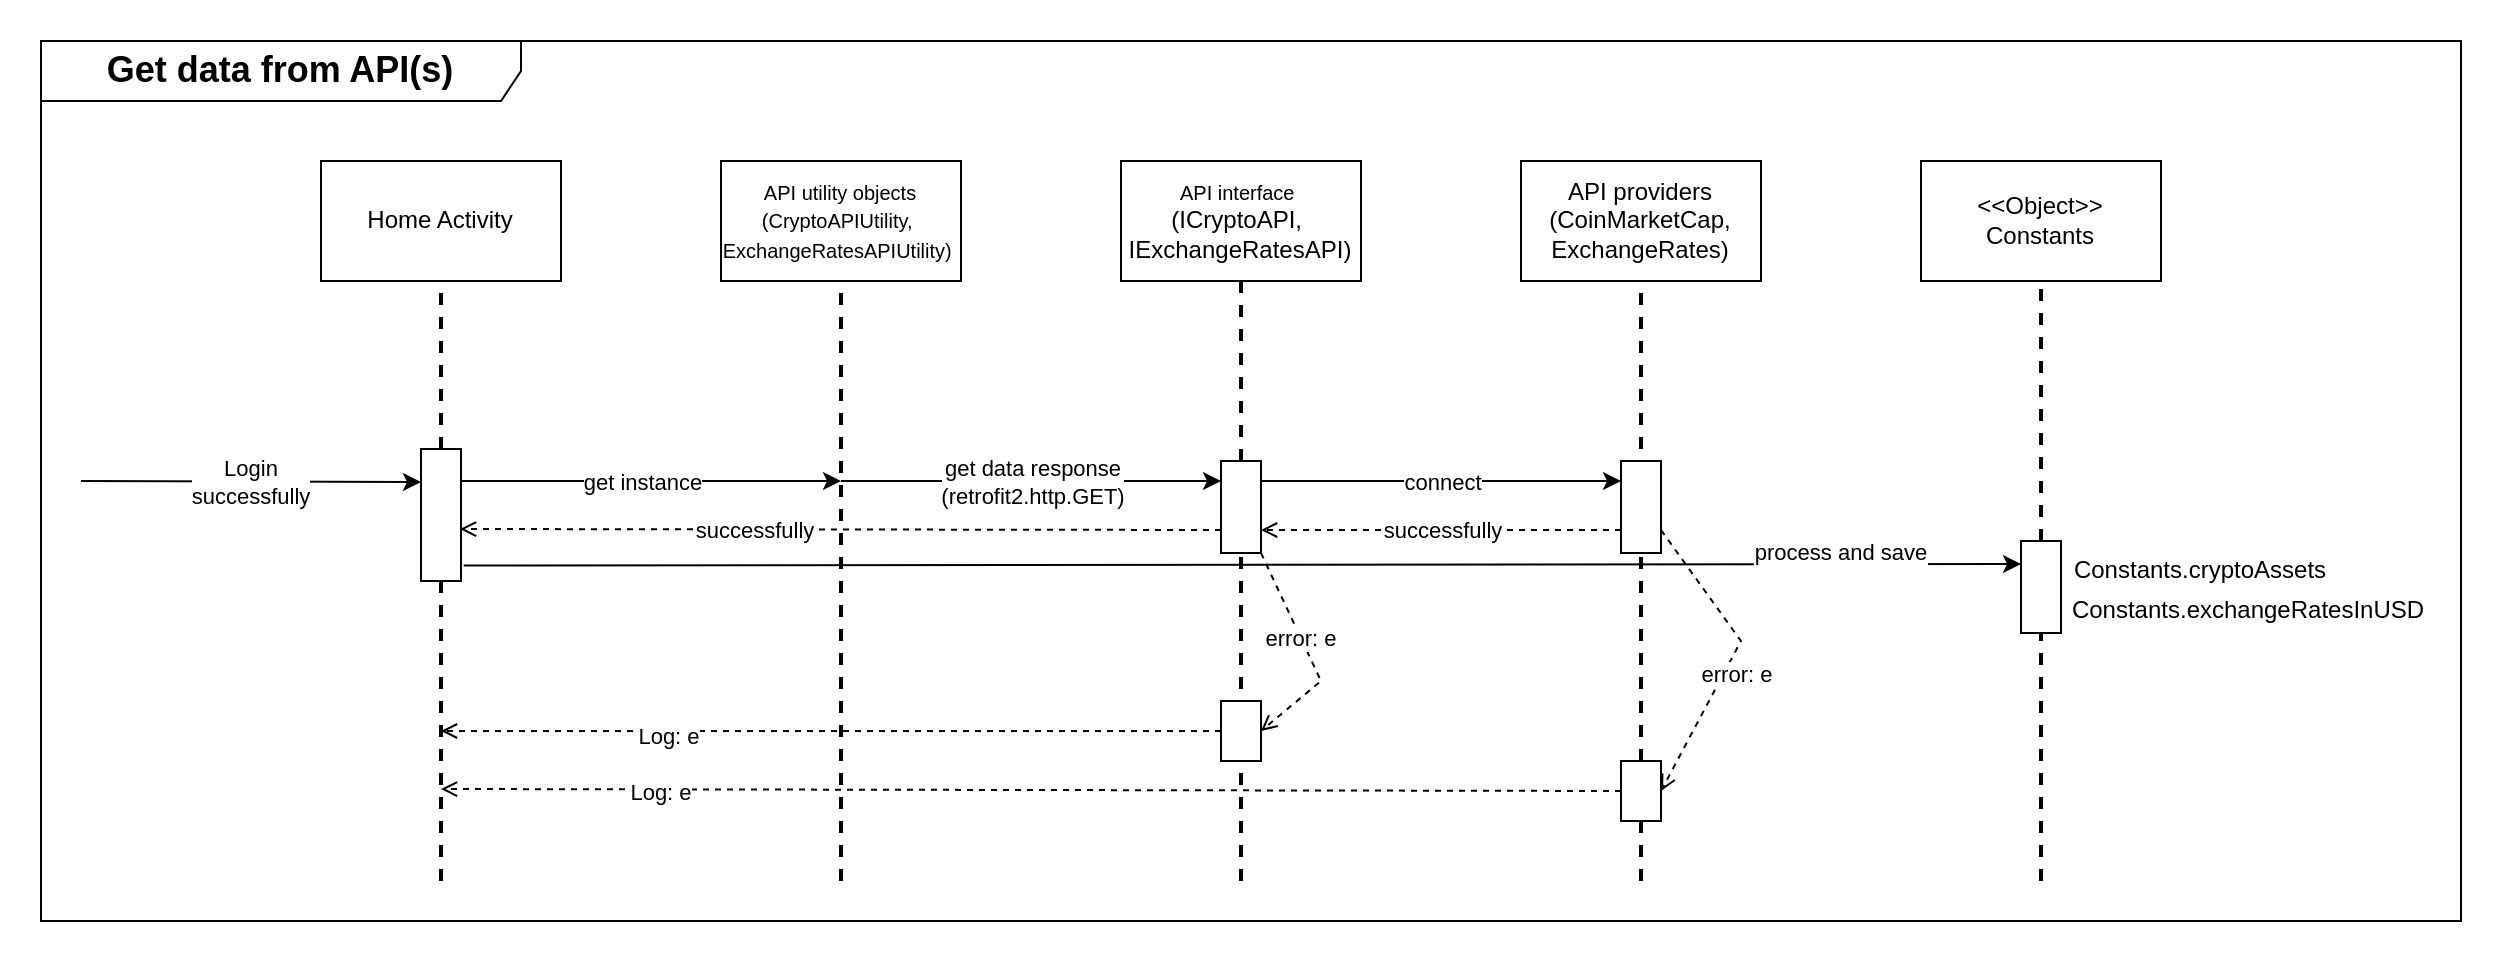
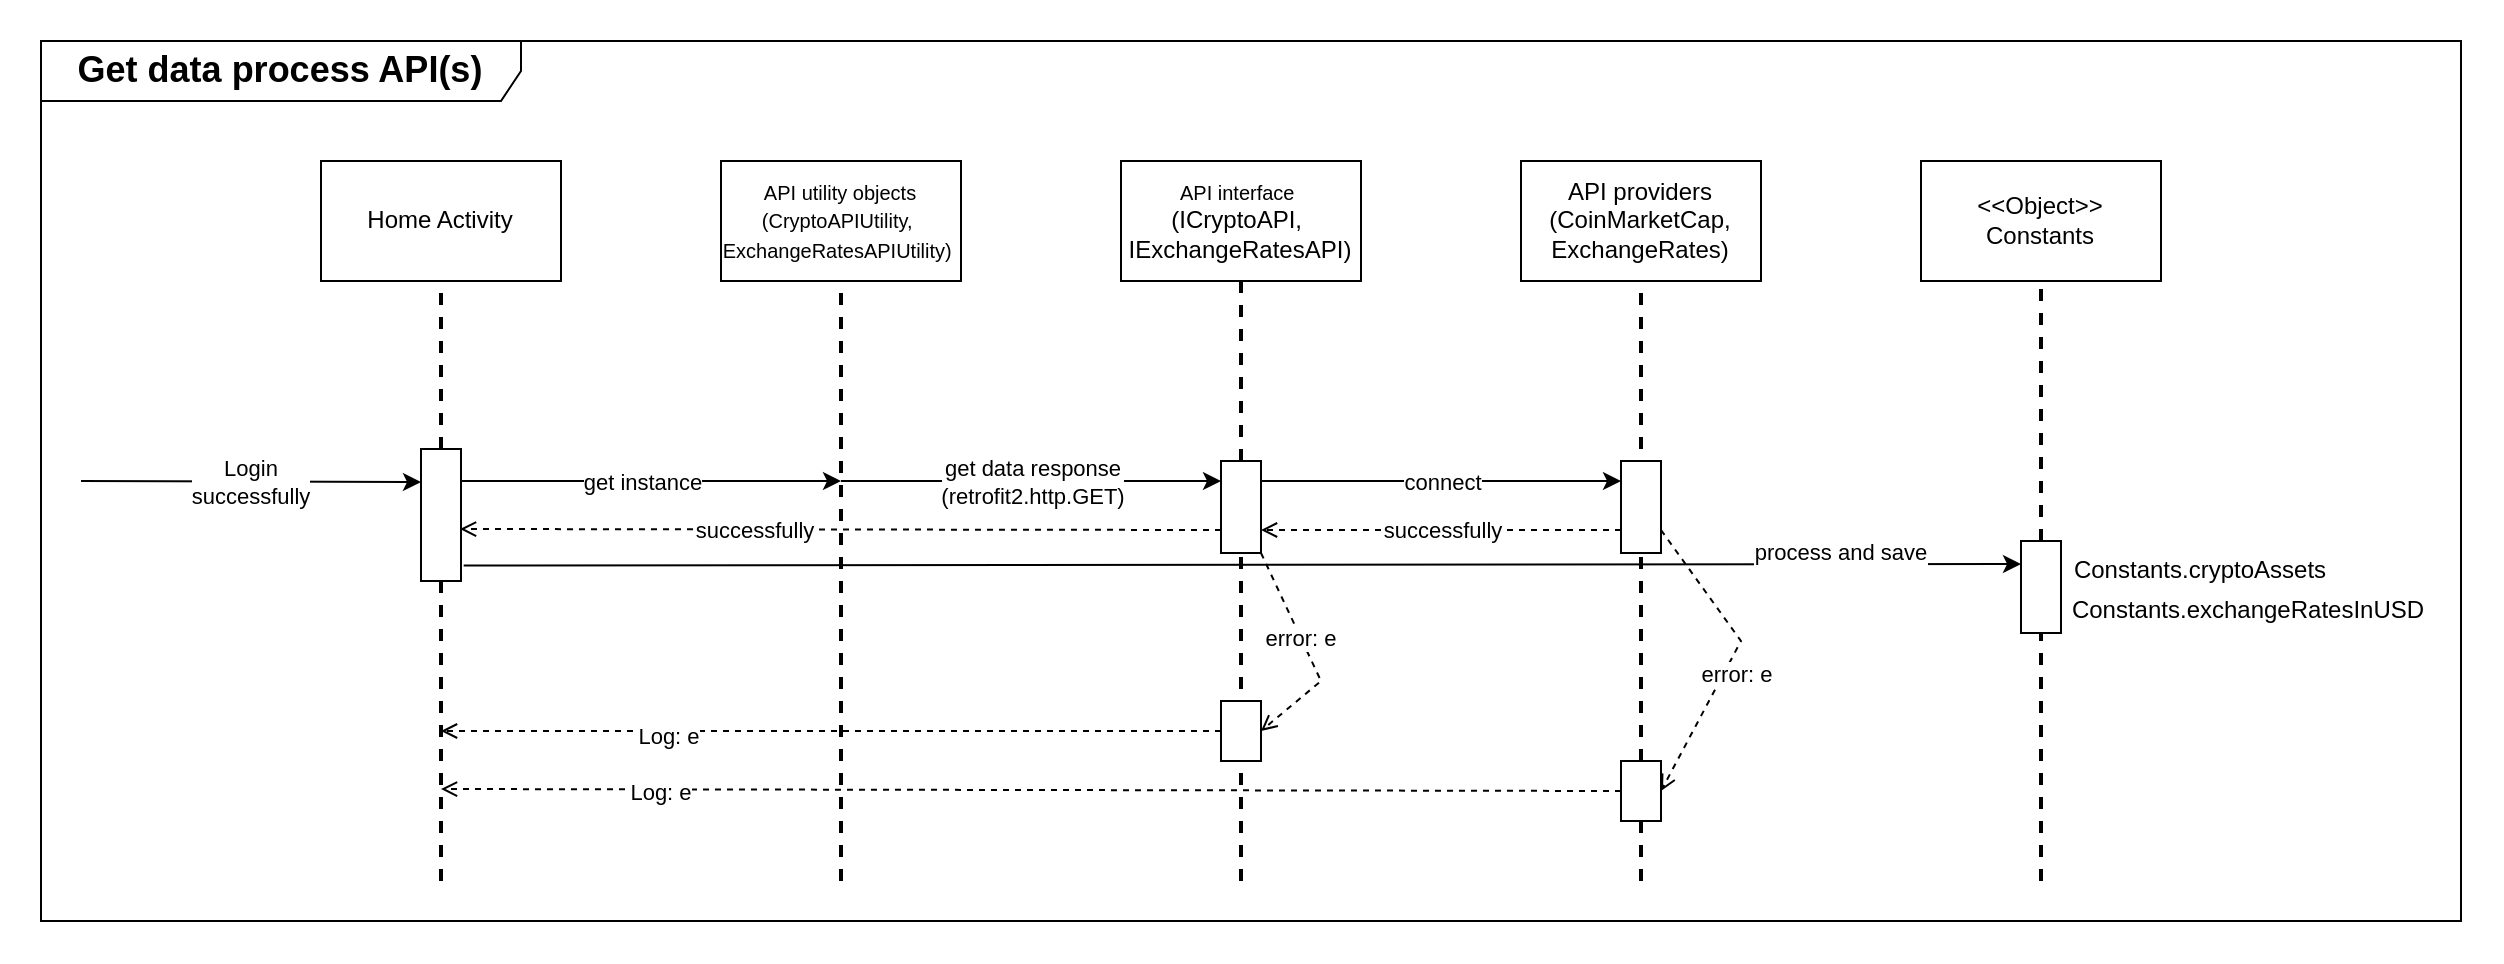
node "Get data from API(s)": label "Get data from API(s)" -> "Get data process API(s)"
